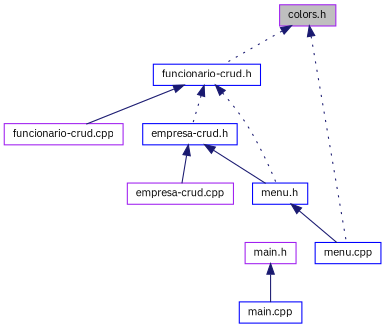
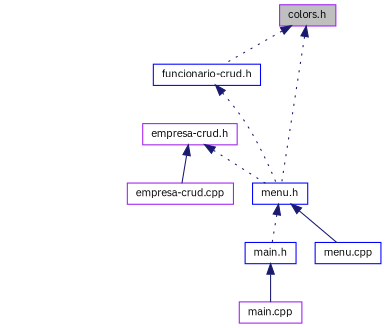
edge "empresa-crud.h" -> "funcionario-crud.h": removed
node "funcionario-crud.cpp": removed
node "empresa-crud.h": color blue -> purple
edge "menu.cpp" -> "colors.h": now "menu.h" -> "colors.h"
edge "menu.h" -> "empresa-crud.h": style solid -> dotted
edge "main.h" -> "menu.h": added
node "main.h": color purple -> blue
node "main.cpp": color blue -> purple
